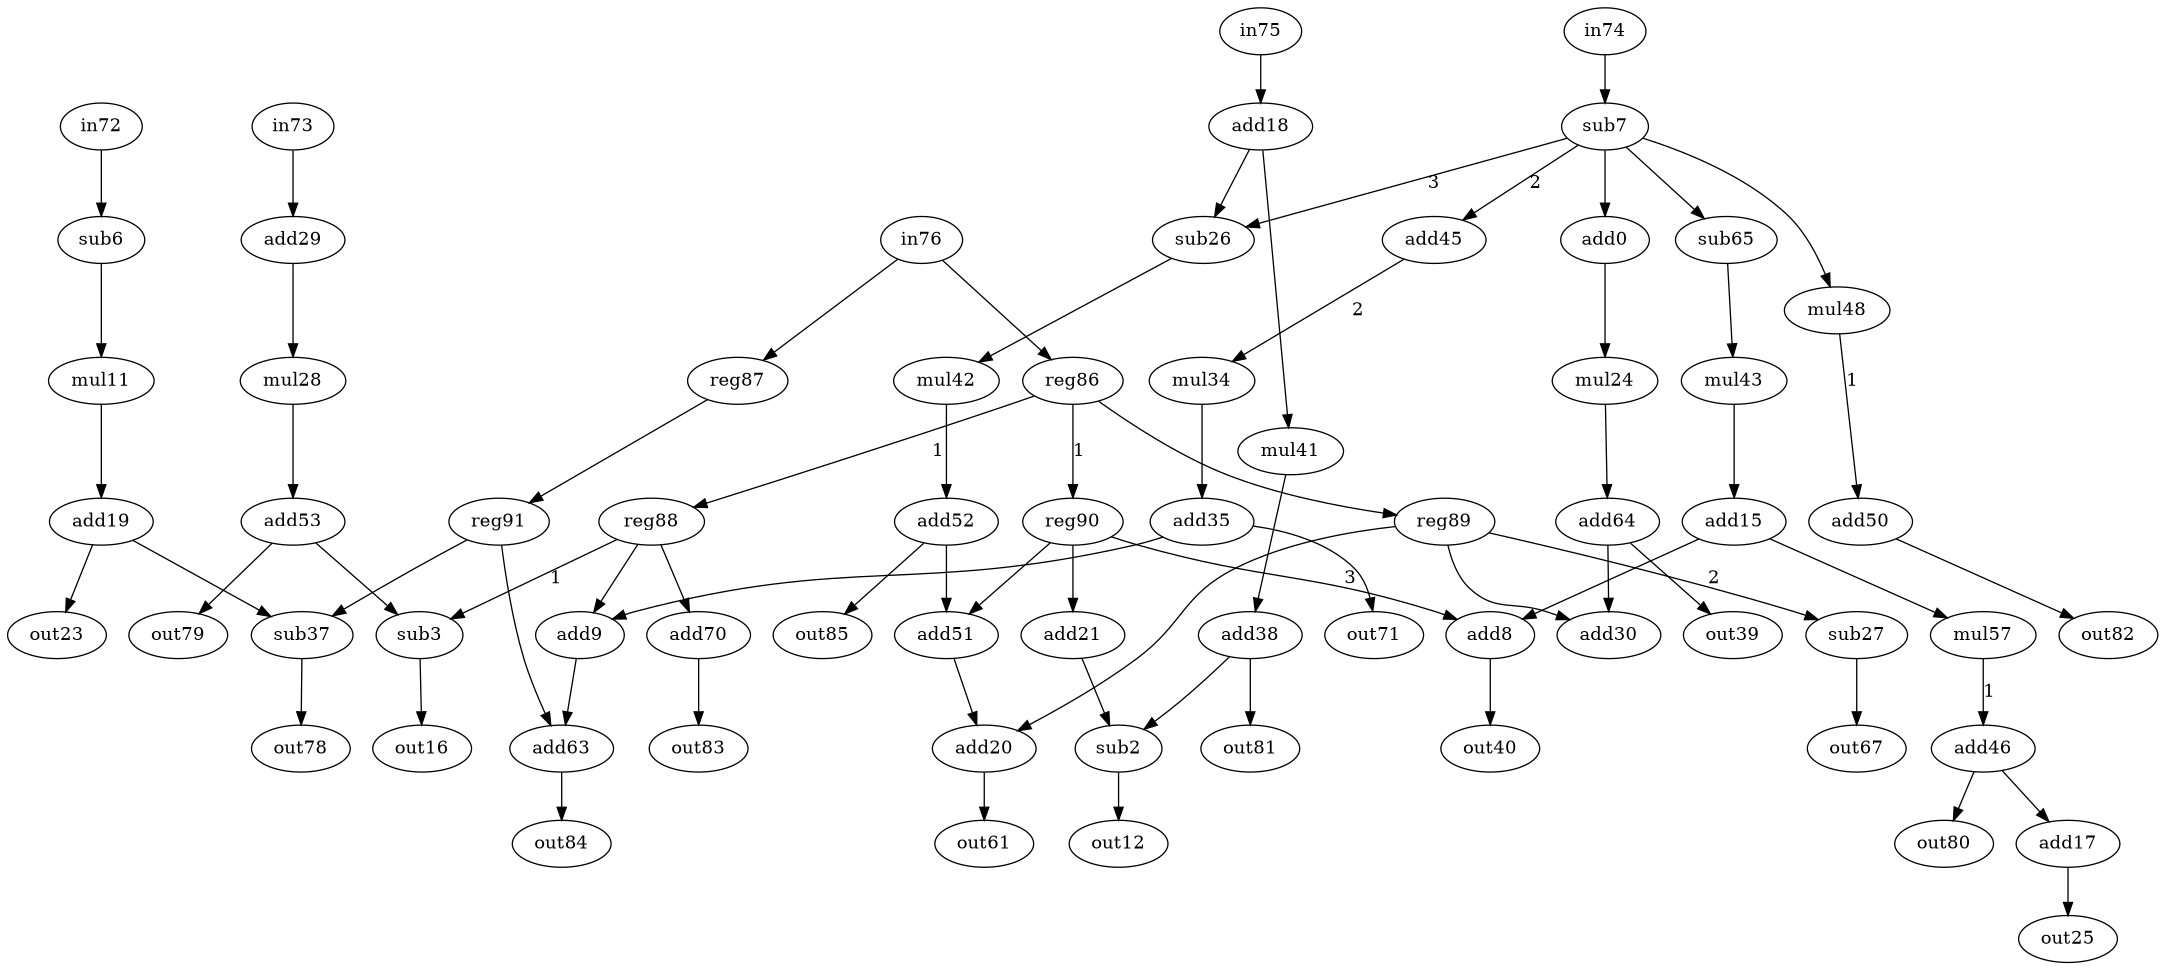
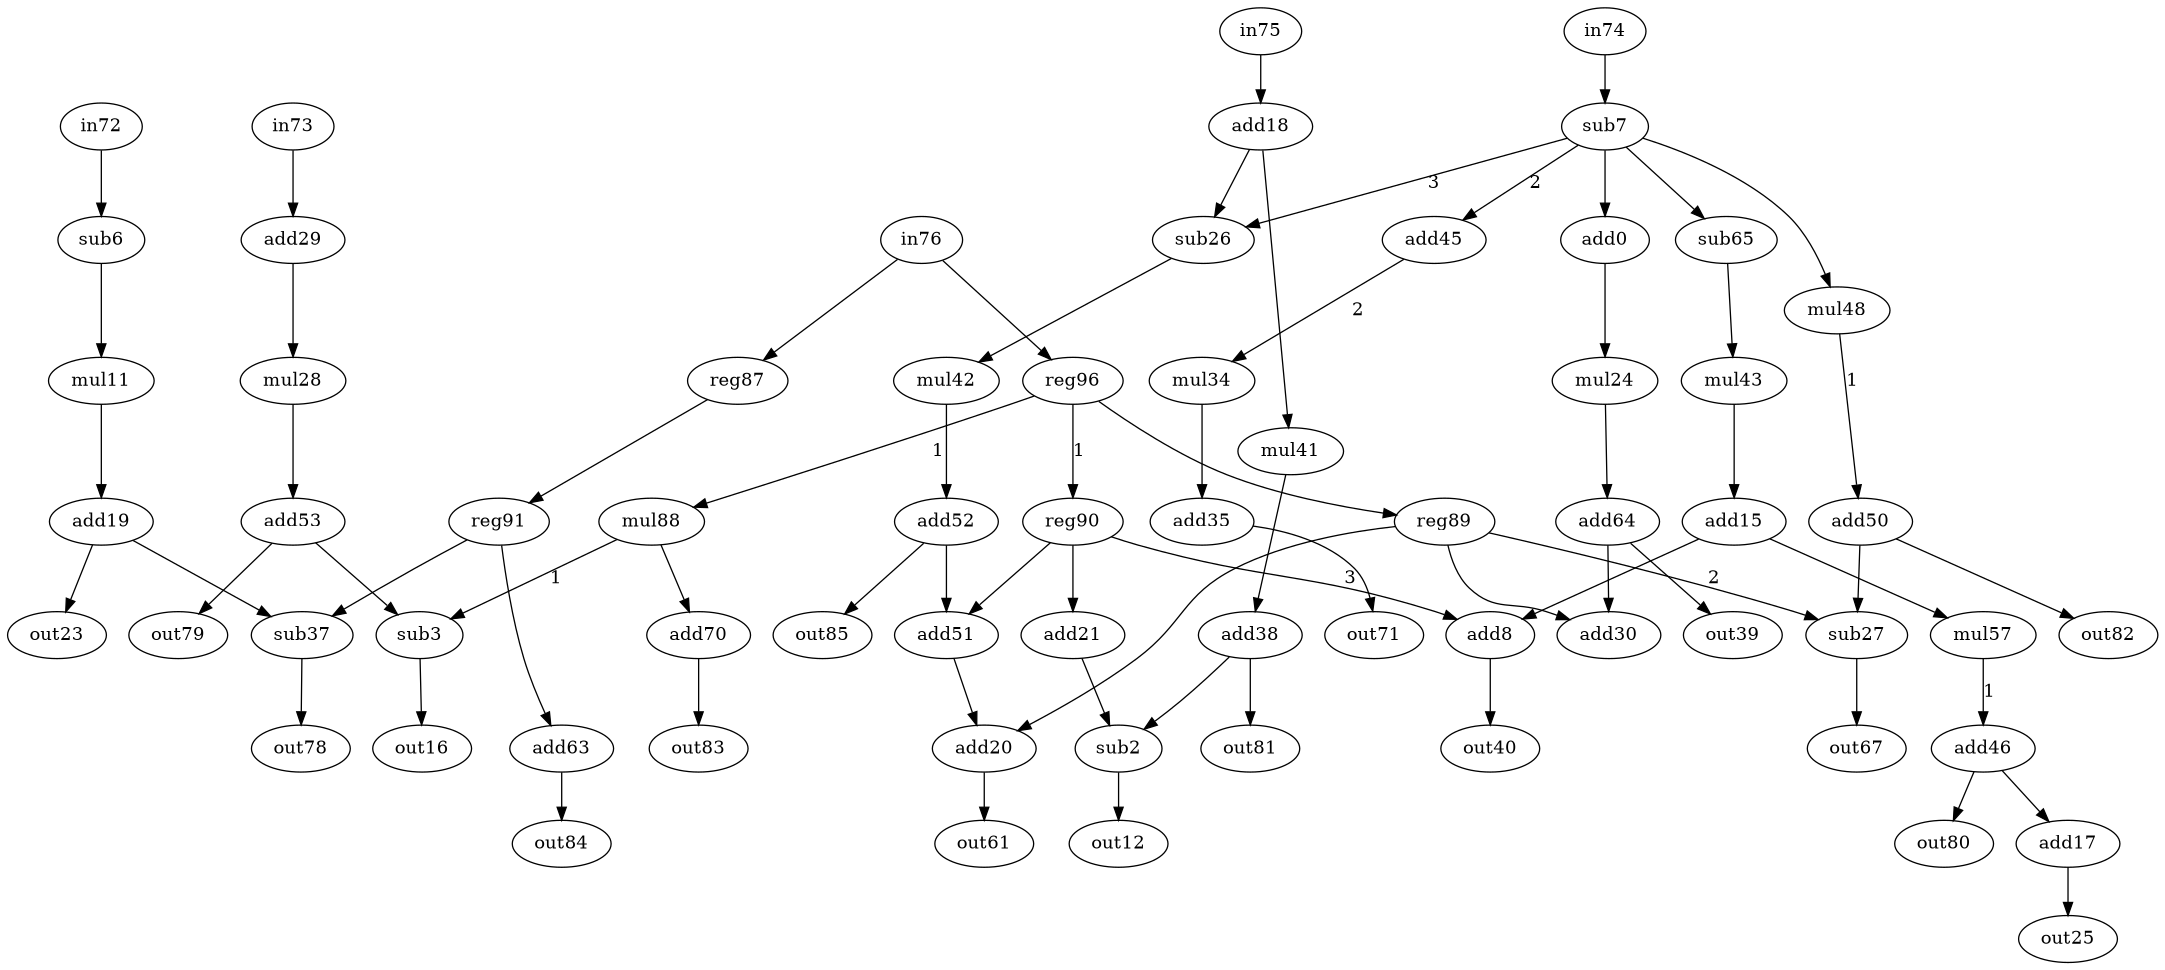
node "reg86": label "reg86" -> "reg96"
node "reg88": label "reg88" -> "mul88"
edge "add50" -> "sub27": added
node "add9": removed
